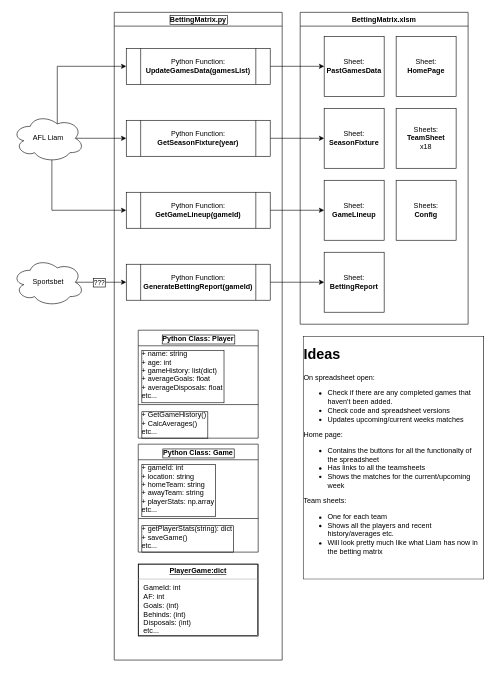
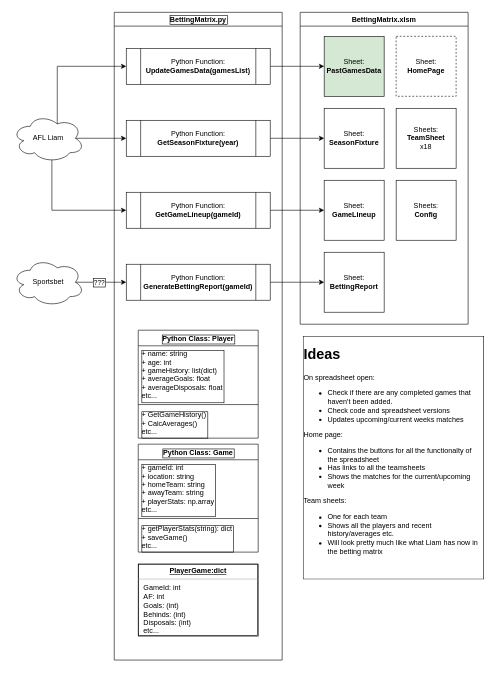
node "Sheet: PastGamesData": fillcolor #ffffff -> #d5e8d4
node "Sheet: HomePage": style solid -> dashed
